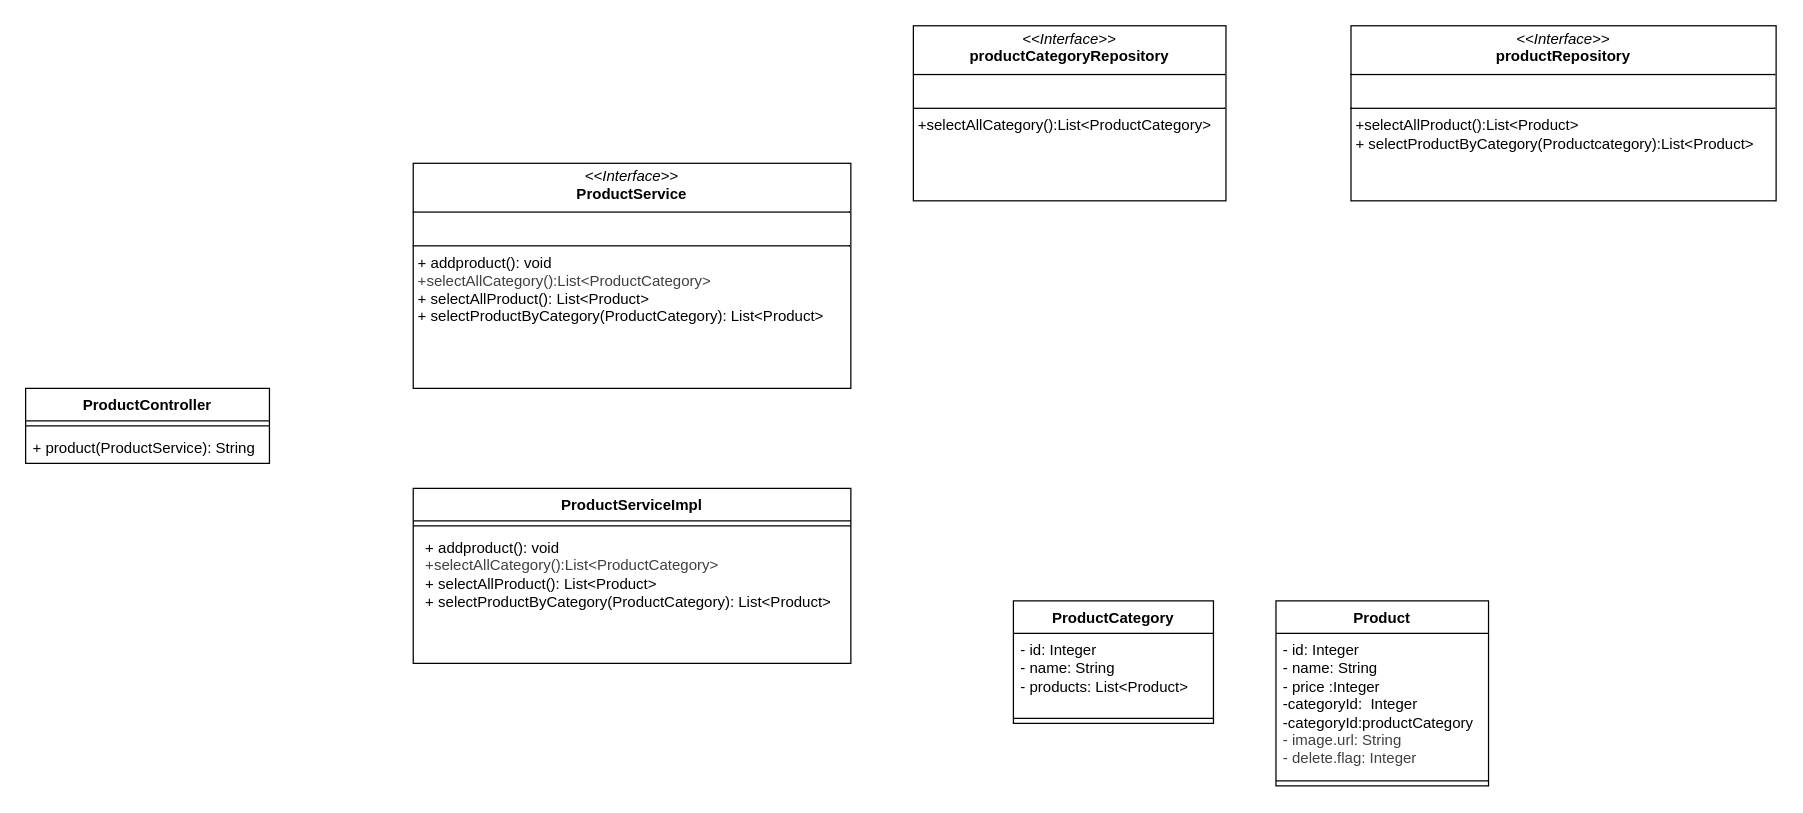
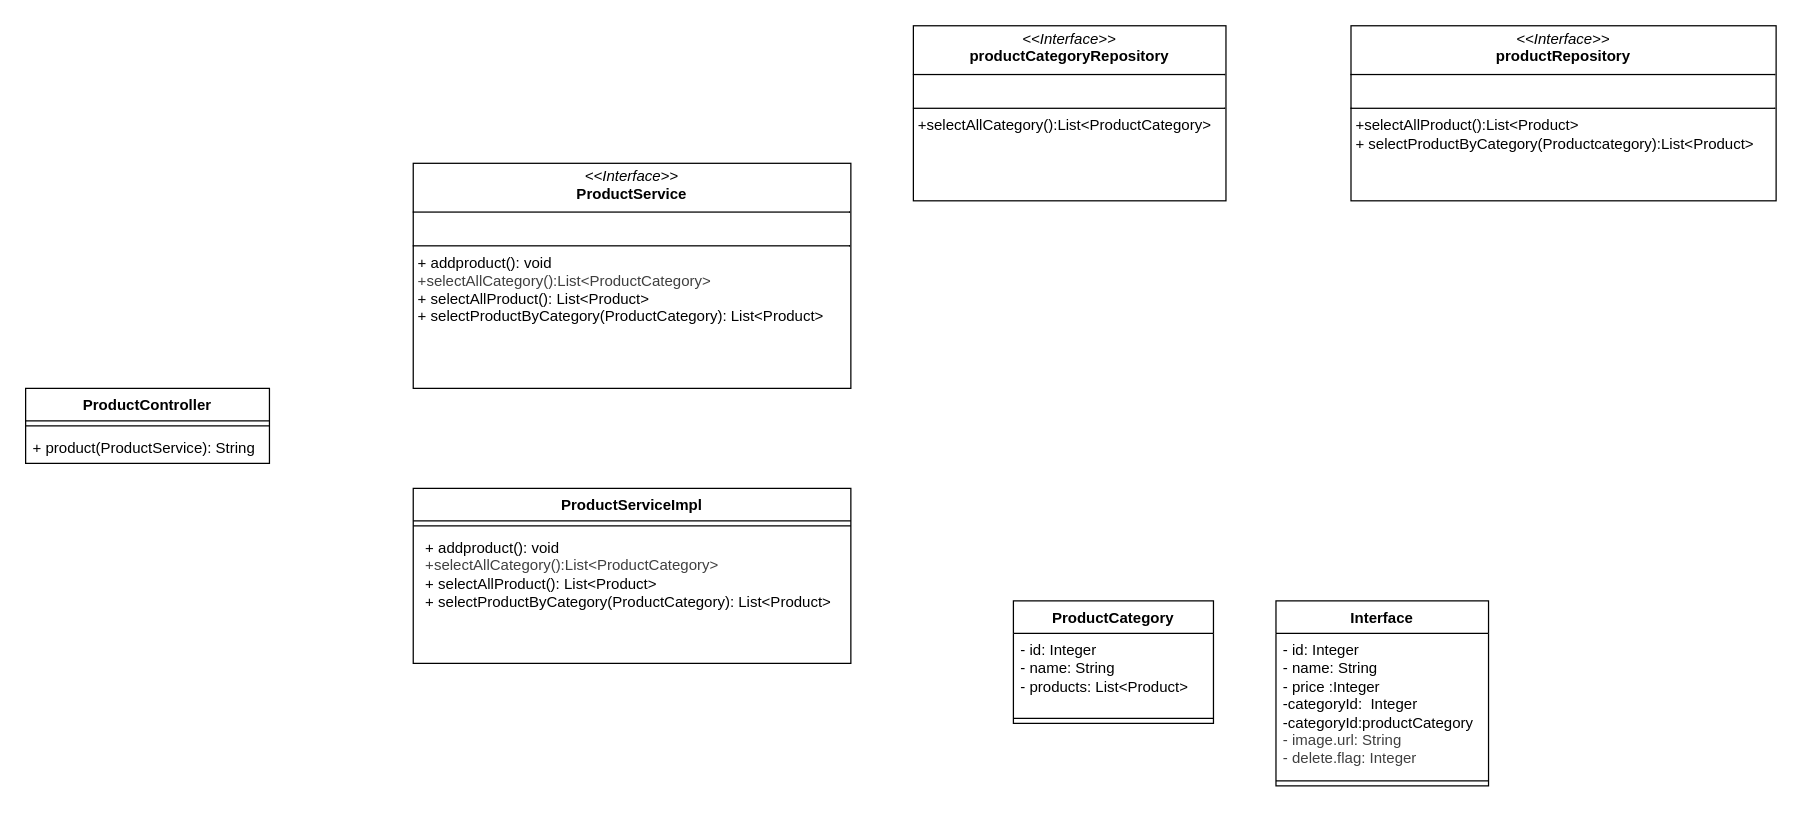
node "Product": label "Product" -> "Interface"
